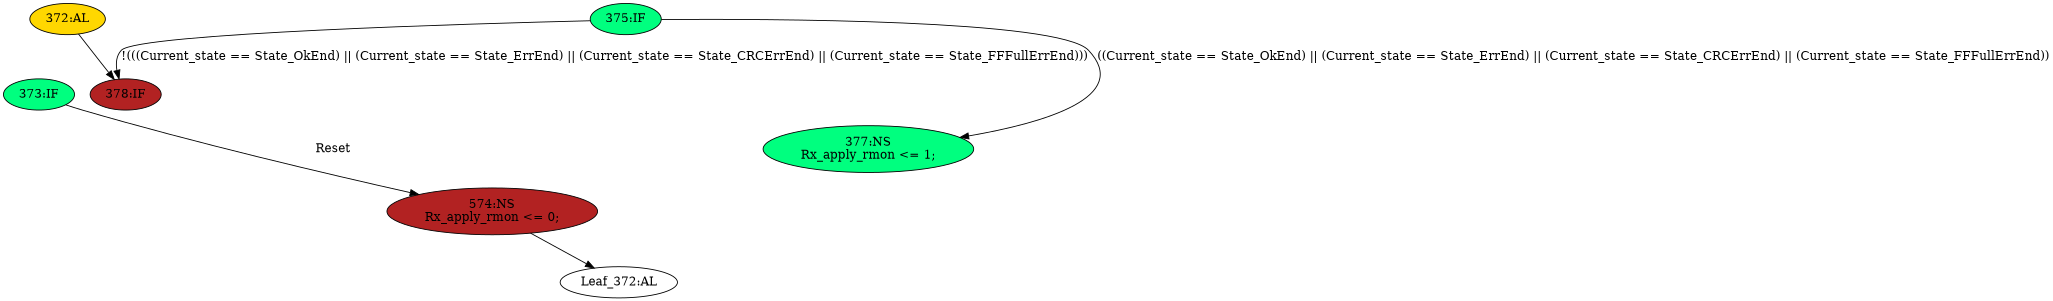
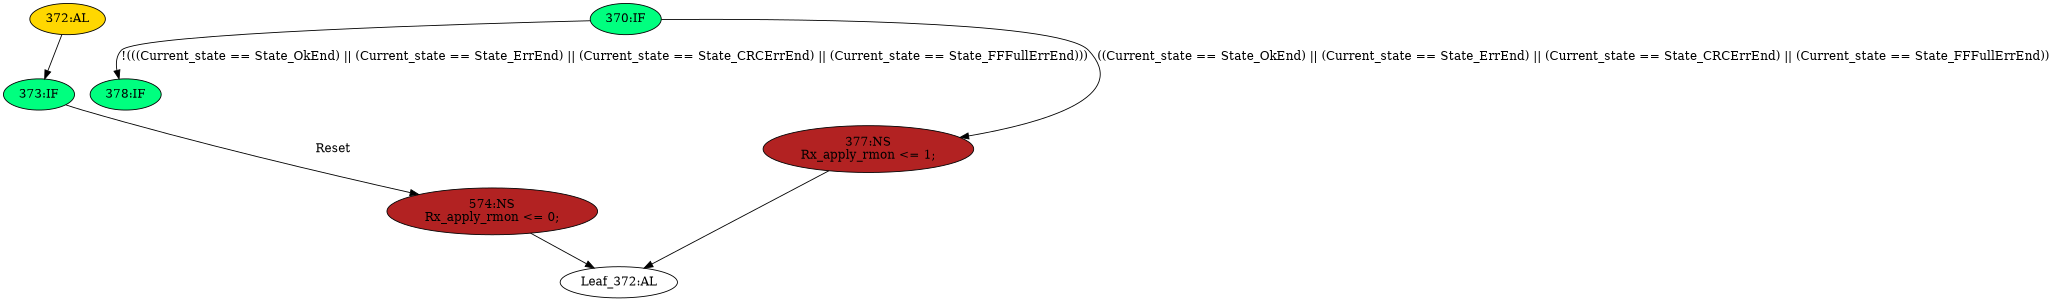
node "375:IF": label "375:IF" -> "370:IF"
edge "372:AL" -> "378:IF": now "372:AL" -> "373:IF"
node "378:IF": fillcolor firebrick -> springgreen
node "377:NS Rx_apply_rmon <= 1;": fillcolor springgreen -> firebrick
edge "377:NS Rx_apply_rmon <= 1;" -> "Leaf_372:AL": added
